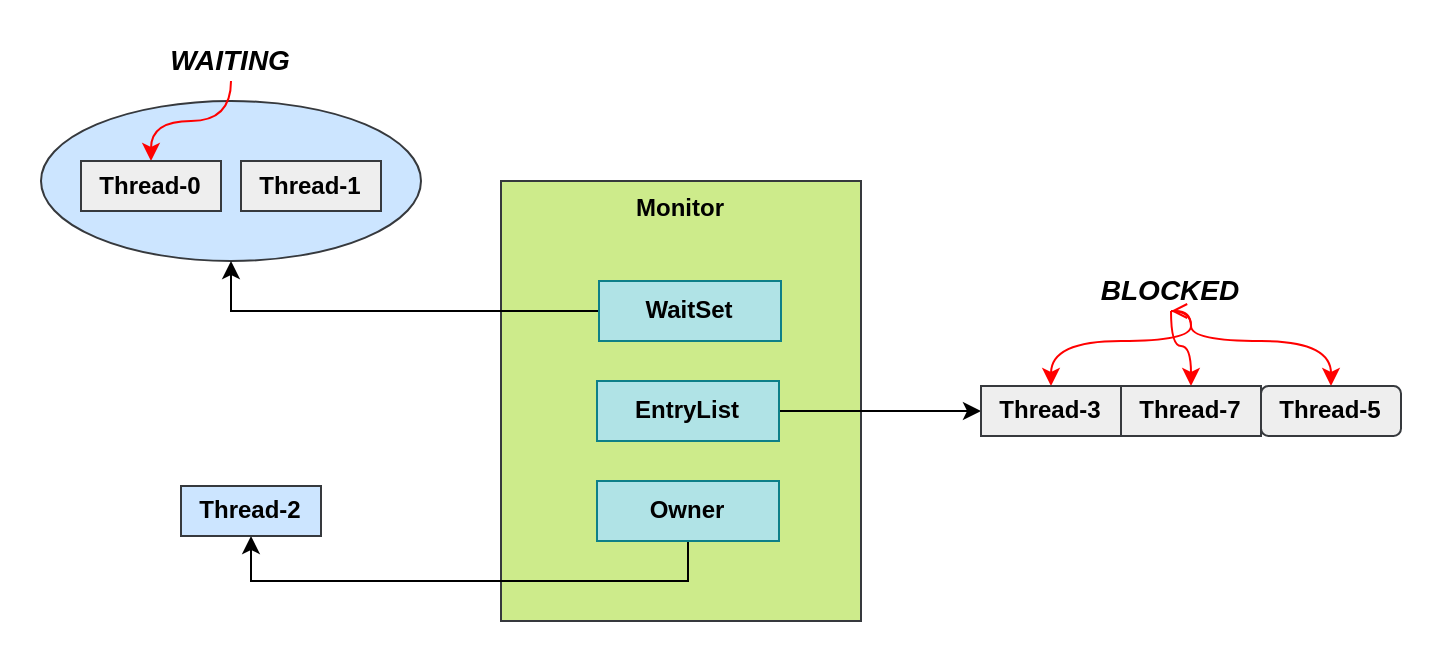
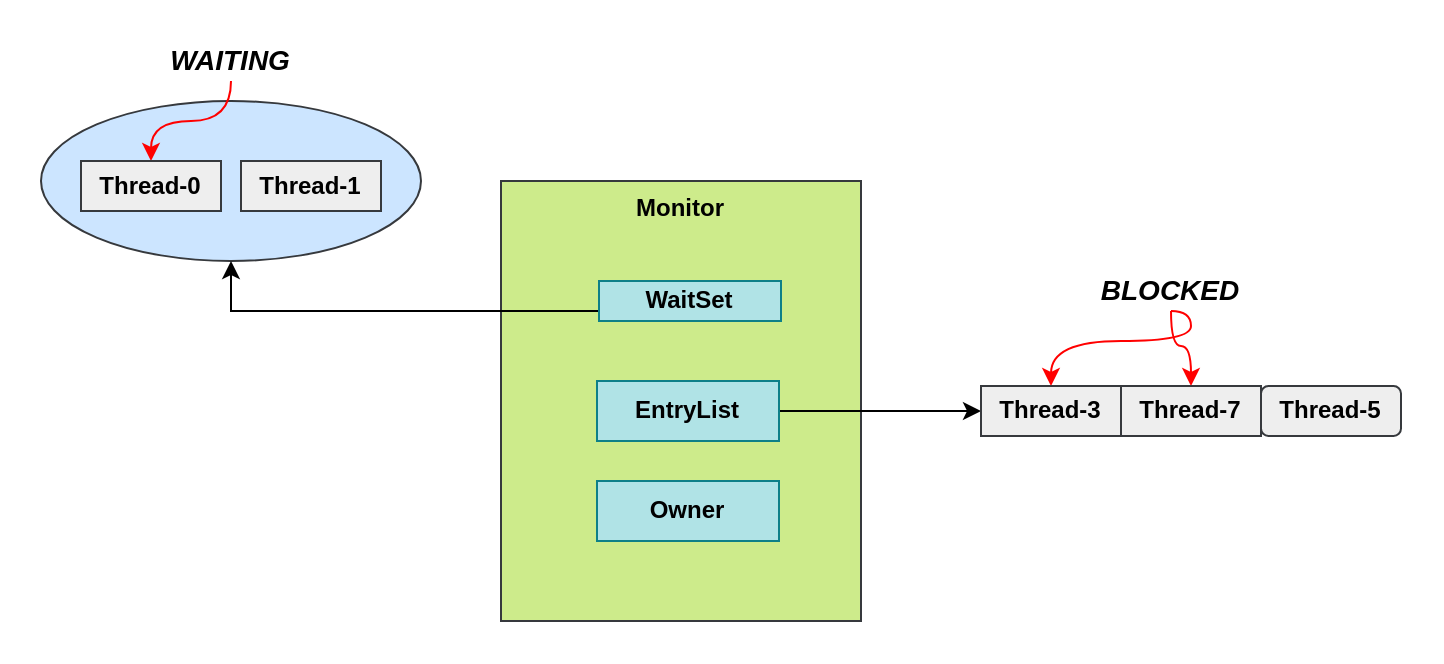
node "WaitSet": size 182x60 -> 182x40
edge "BLOCKED" -- "Thread-3": arrowhead open -> none
edge "BLOCKED" -> "Thread-5": removed
node "Thread-2": removed
edge "Owner" -> "Thread-2": removed
